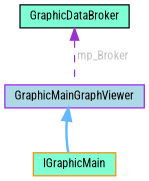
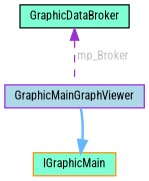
edge "IGraphicMain" -> "GraphicMainGraphViewer": reversed
